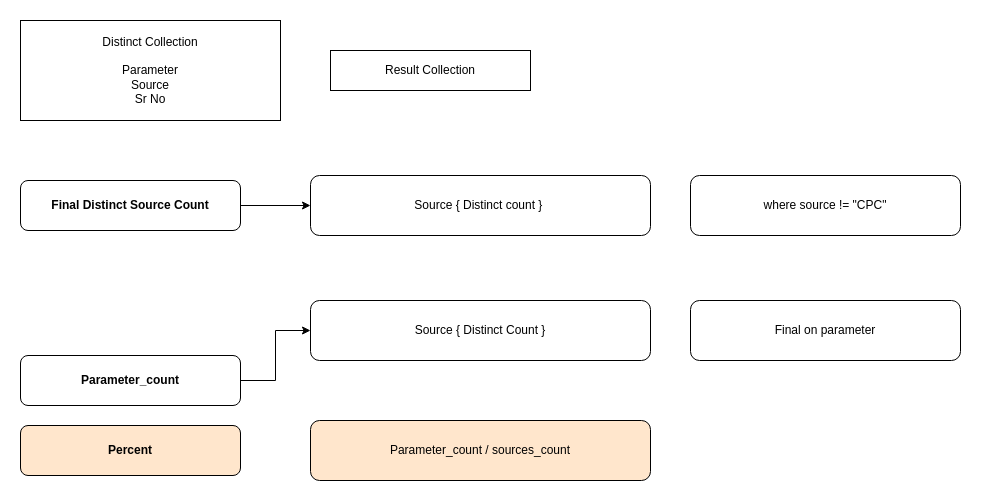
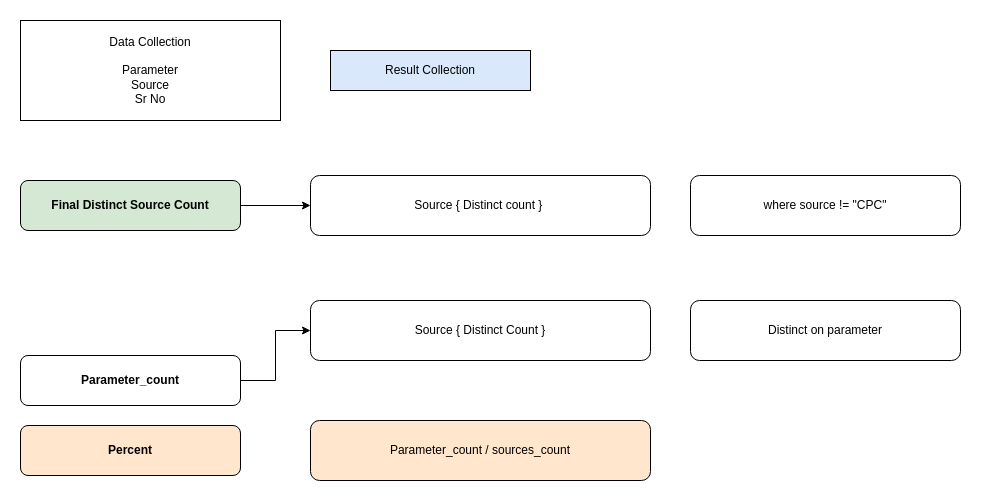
node "Distinct Collection Parameter Source Sr No": label "Distinct Collection Parameter Source Sr No" -> "Data Collection Parameter Source Sr No"
node "Result Collection": fillcolor #ffffff -> #dae8fc
node "Final Distinct Source Count": fillcolor #ffffff -> #d5e8d4
node "Final on parameter": label "Final on parameter" -> "Distinct on parameter"
